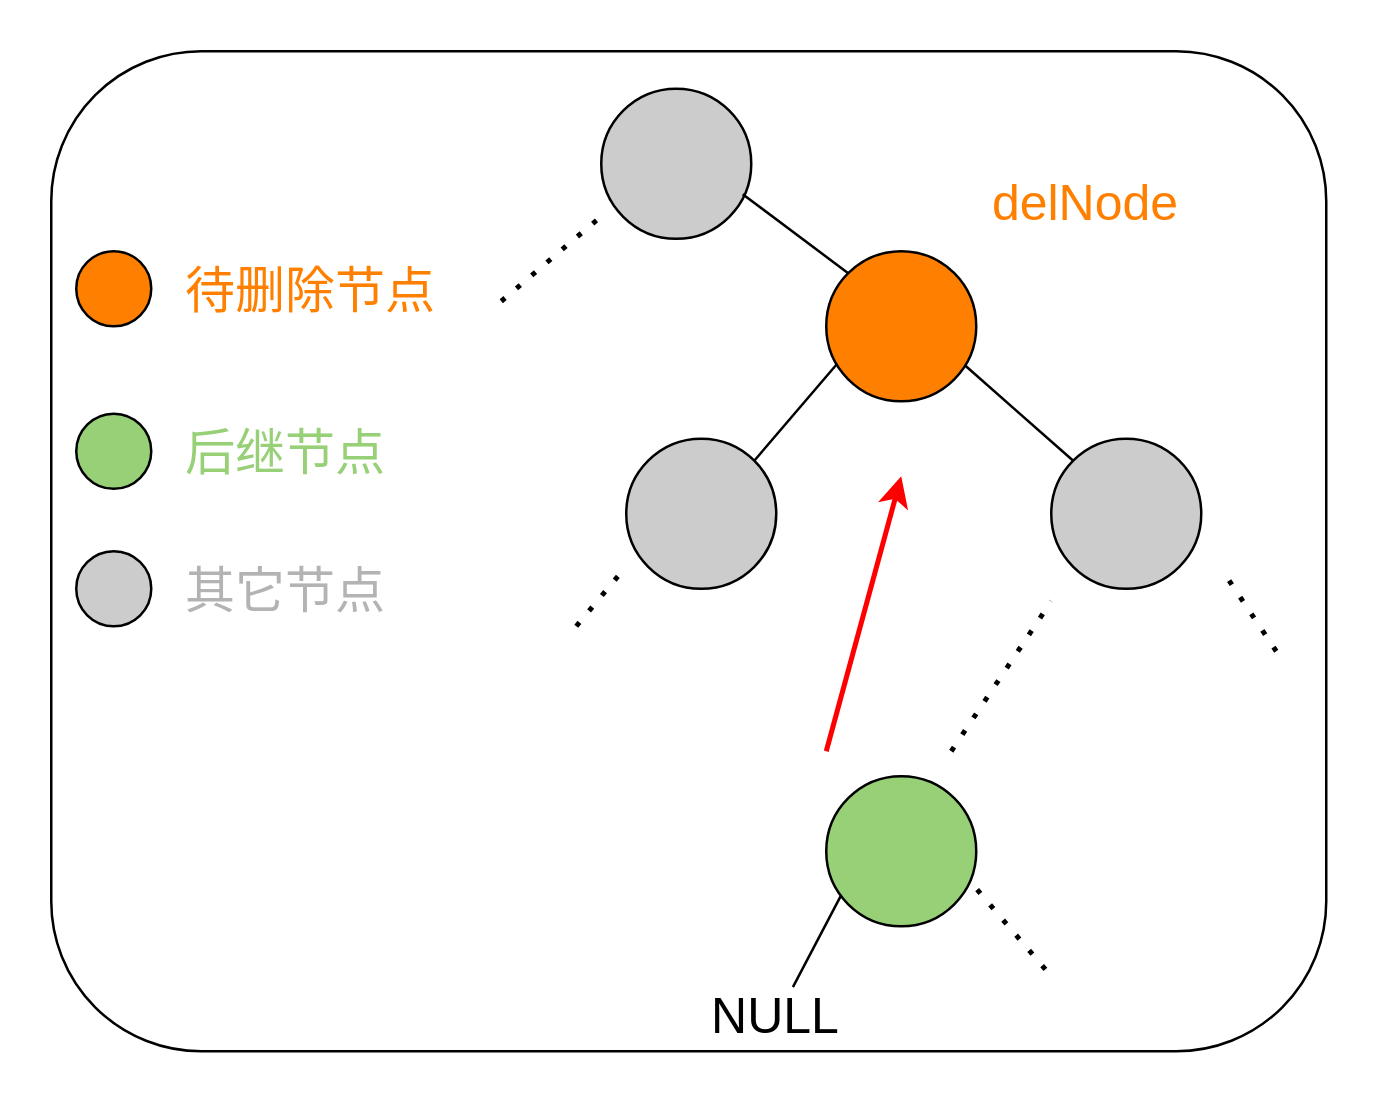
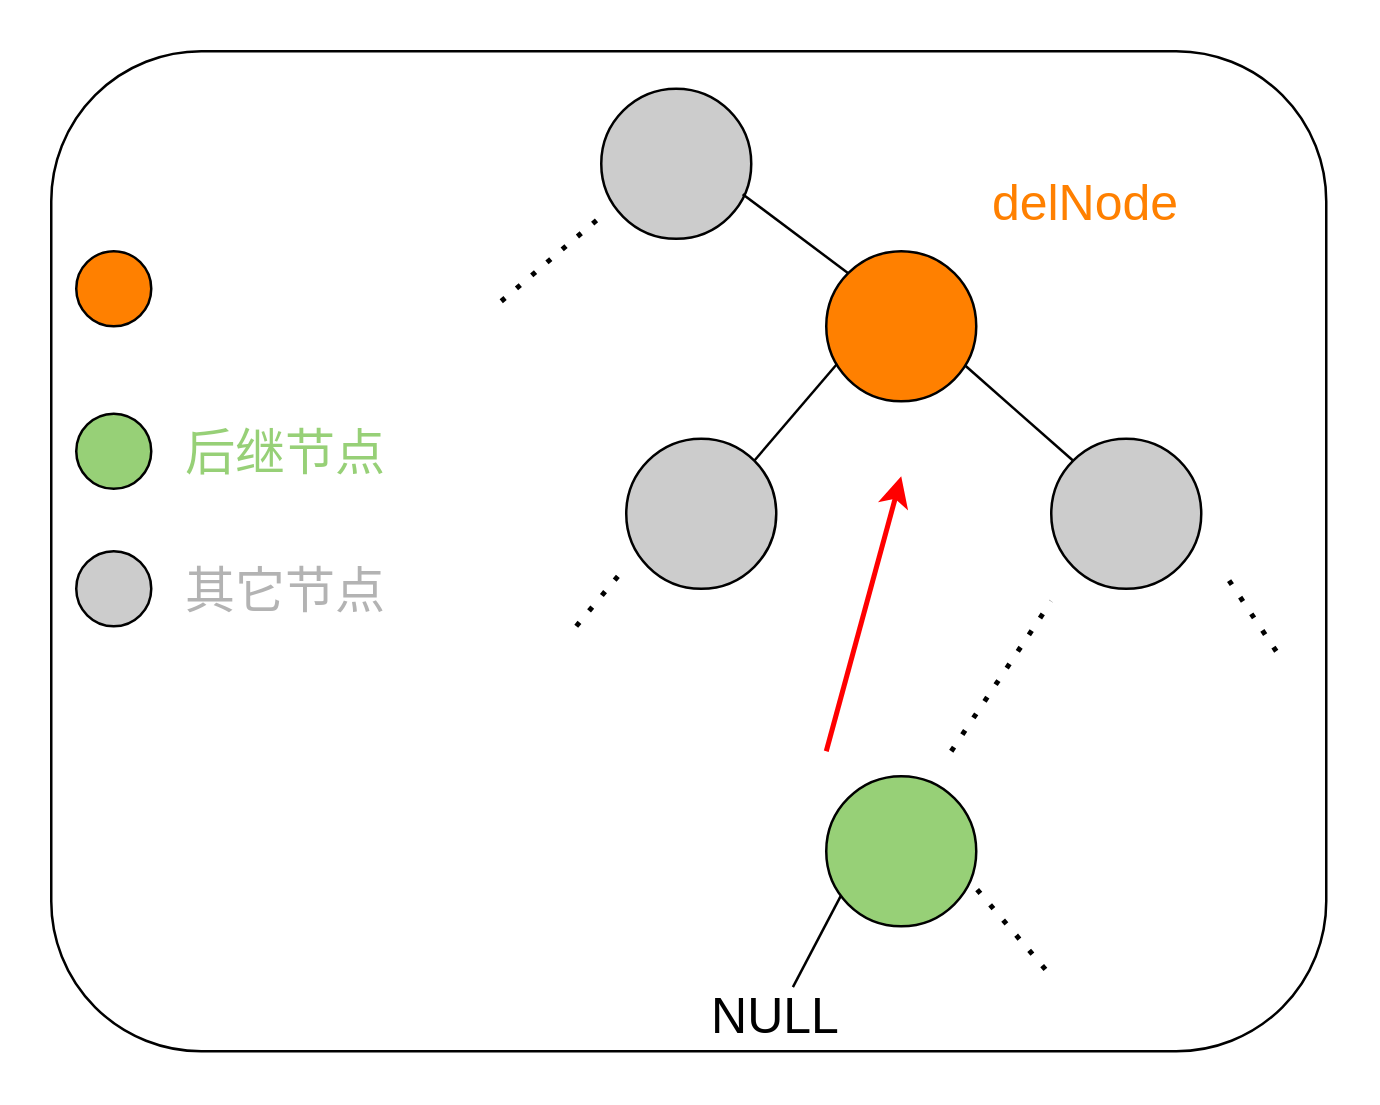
node "待删除节点": removed
